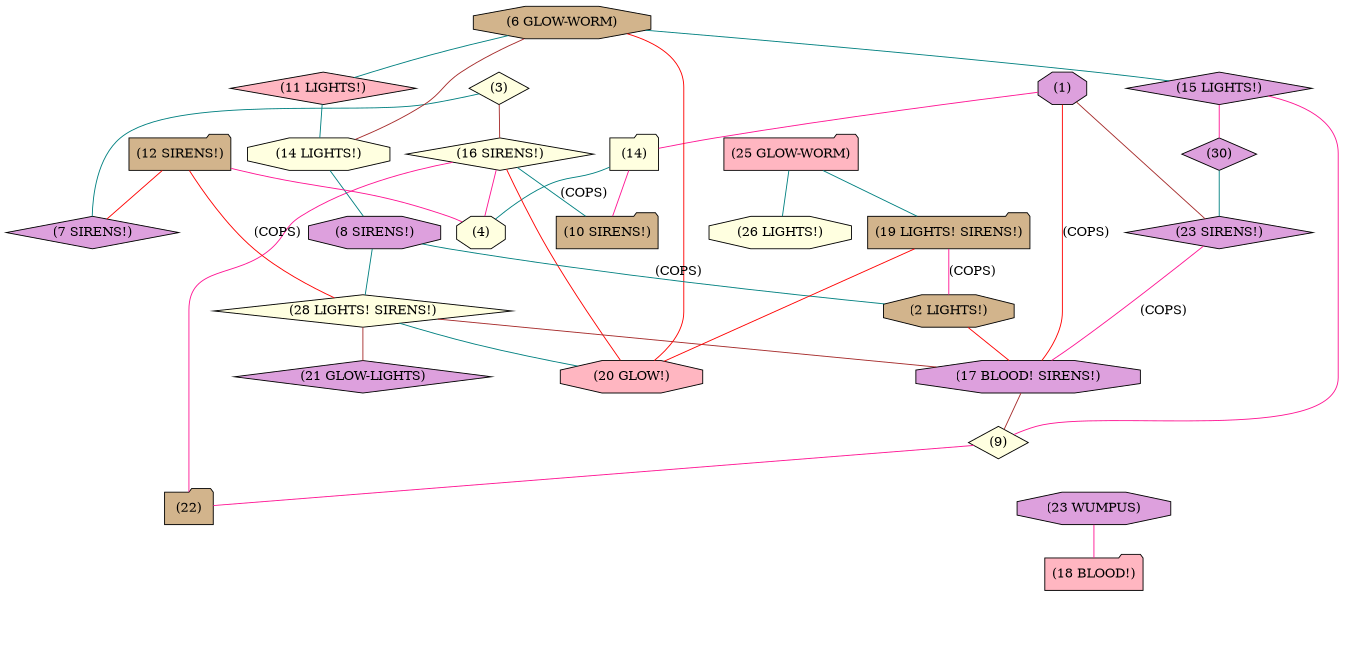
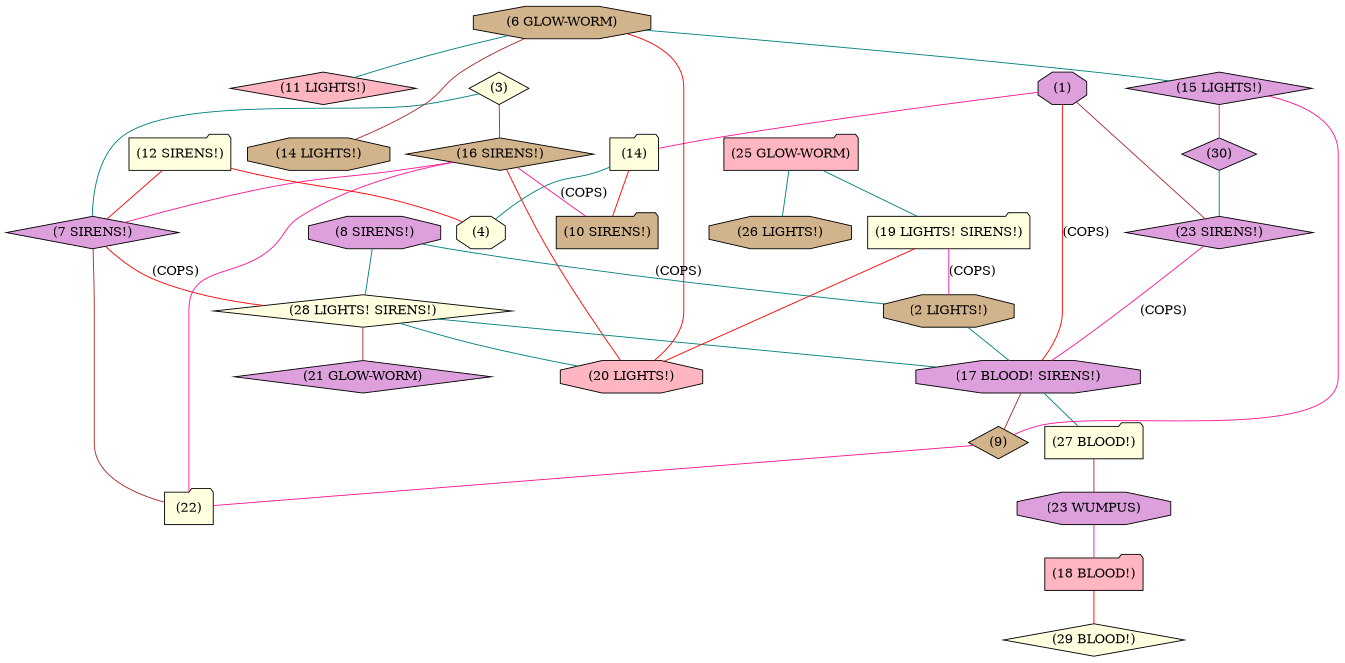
edge "(11 LIGHTS!)" -- "(14 LIGHTS!)": removed
node "(12 SIRENS!)": fillcolor tan -> lightyellow
node "(14 LIGHTS!)": fillcolor lightyellow -> tan
node "(16 SIRENS!)": fillcolor lightyellow -> tan
edge "(12 SIRENS!)" -- "(4)": color deeppink -> red
edge "(16 SIRENS!)" -- "(10 SIRENS!)": color teal -> deeppink
edge "(16 SIRENS!)" -- "(4)": now "(16 SIRENS!)" -- "(7 SIRENS!)"
edge "(14)" -- "(10 SIRENS!)": color deeppink -> red
edge "(14 LIGHTS!)" -- "(8 SIRENS!)": removed
node "(26 LIGHTS!)": fillcolor lightyellow -> tan
node "(19 LIGHTS! SIRENS!)": fillcolor tan -> lightyellow
edge "(12 SIRENS!)" -- "(28 LIGHTS! SIRENS!)": now "(7 SIRENS!)" -- "(28 LIGHTS! SIRENS!)"
edge "(28 LIGHTS! SIRENS!)" -- "(17 BLOOD! SIRENS!)": color brown -> teal
edge "(2 LIGHTS!)" -- "(17 BLOOD! SIRENS!)": color red -> teal
node "(21 GLOW-LIGHTS)": label "(21 GLOW-LIGHTS)" -> "(21 GLOW-WORM)"
node "(20 GLOW!)": label "(20 GLOW!)" -> "(20 LIGHTS!)"
edge "(7 SIRENS!)" -- "(22)": added
node "(9)": fillcolor lightyellow -> tan
node "(27 BLOOD!)": added
node "(22)": fillcolor tan -> lightyellow
node "(29 BLOOD!)": added
